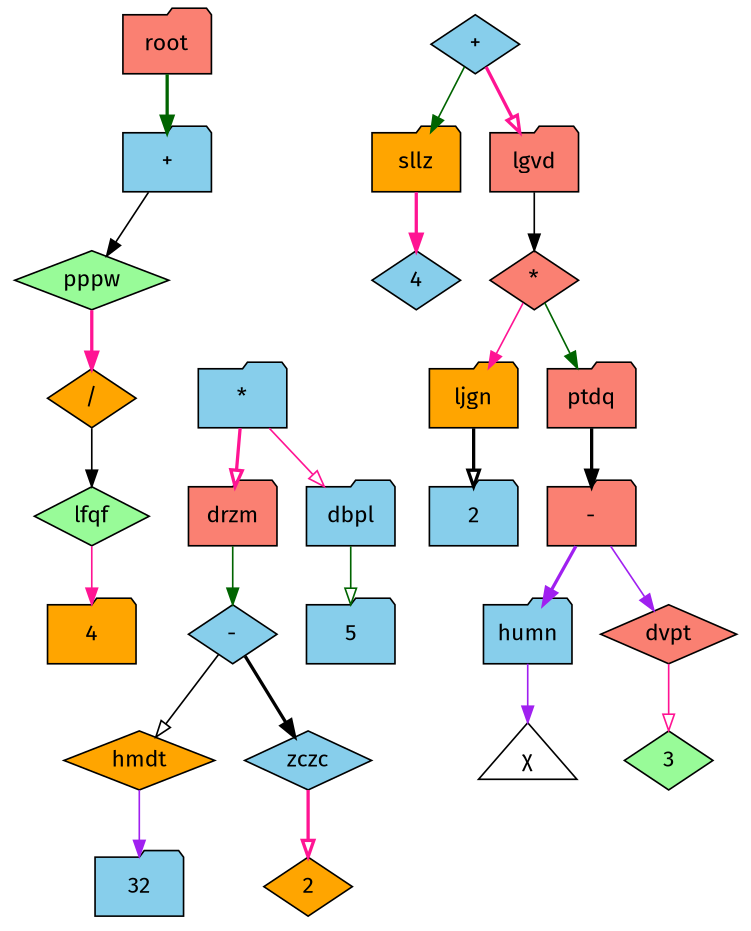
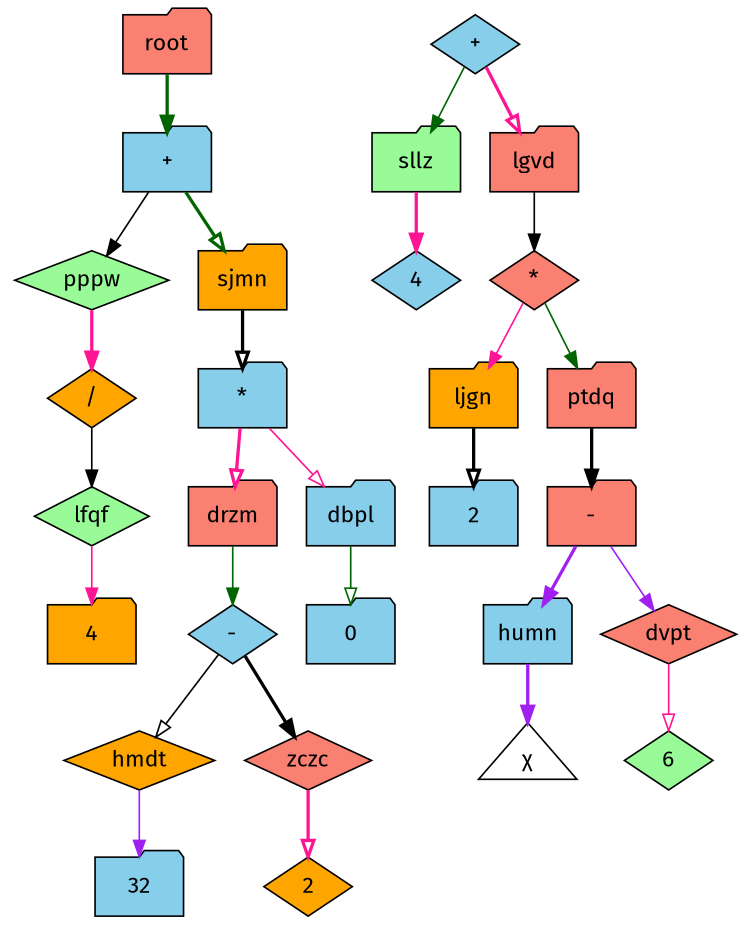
node "sllz": fillcolor orange -> palegreen
node "sjmn": added
node "5": label "5" -> "0"
edge "humn" -> "χ": style solid -> bold
node "zczc": fillcolor skyblue -> salmon
node "3": label "3" -> "6"
